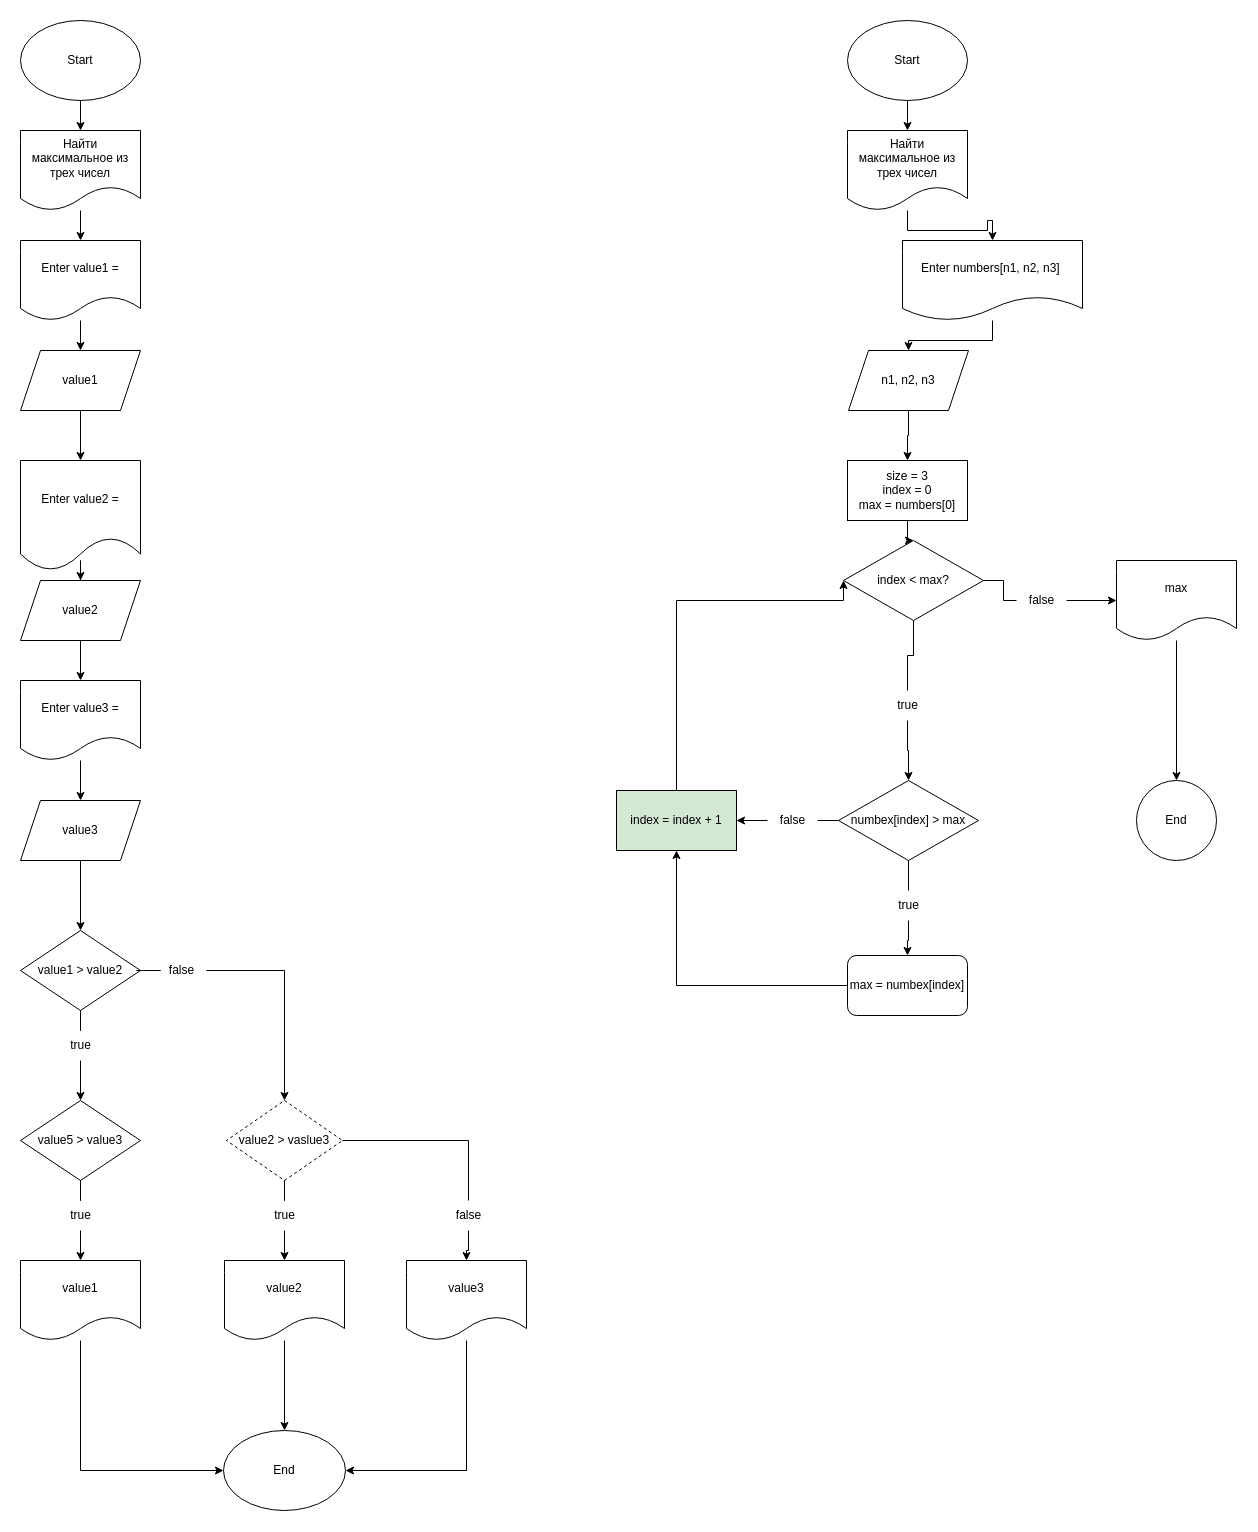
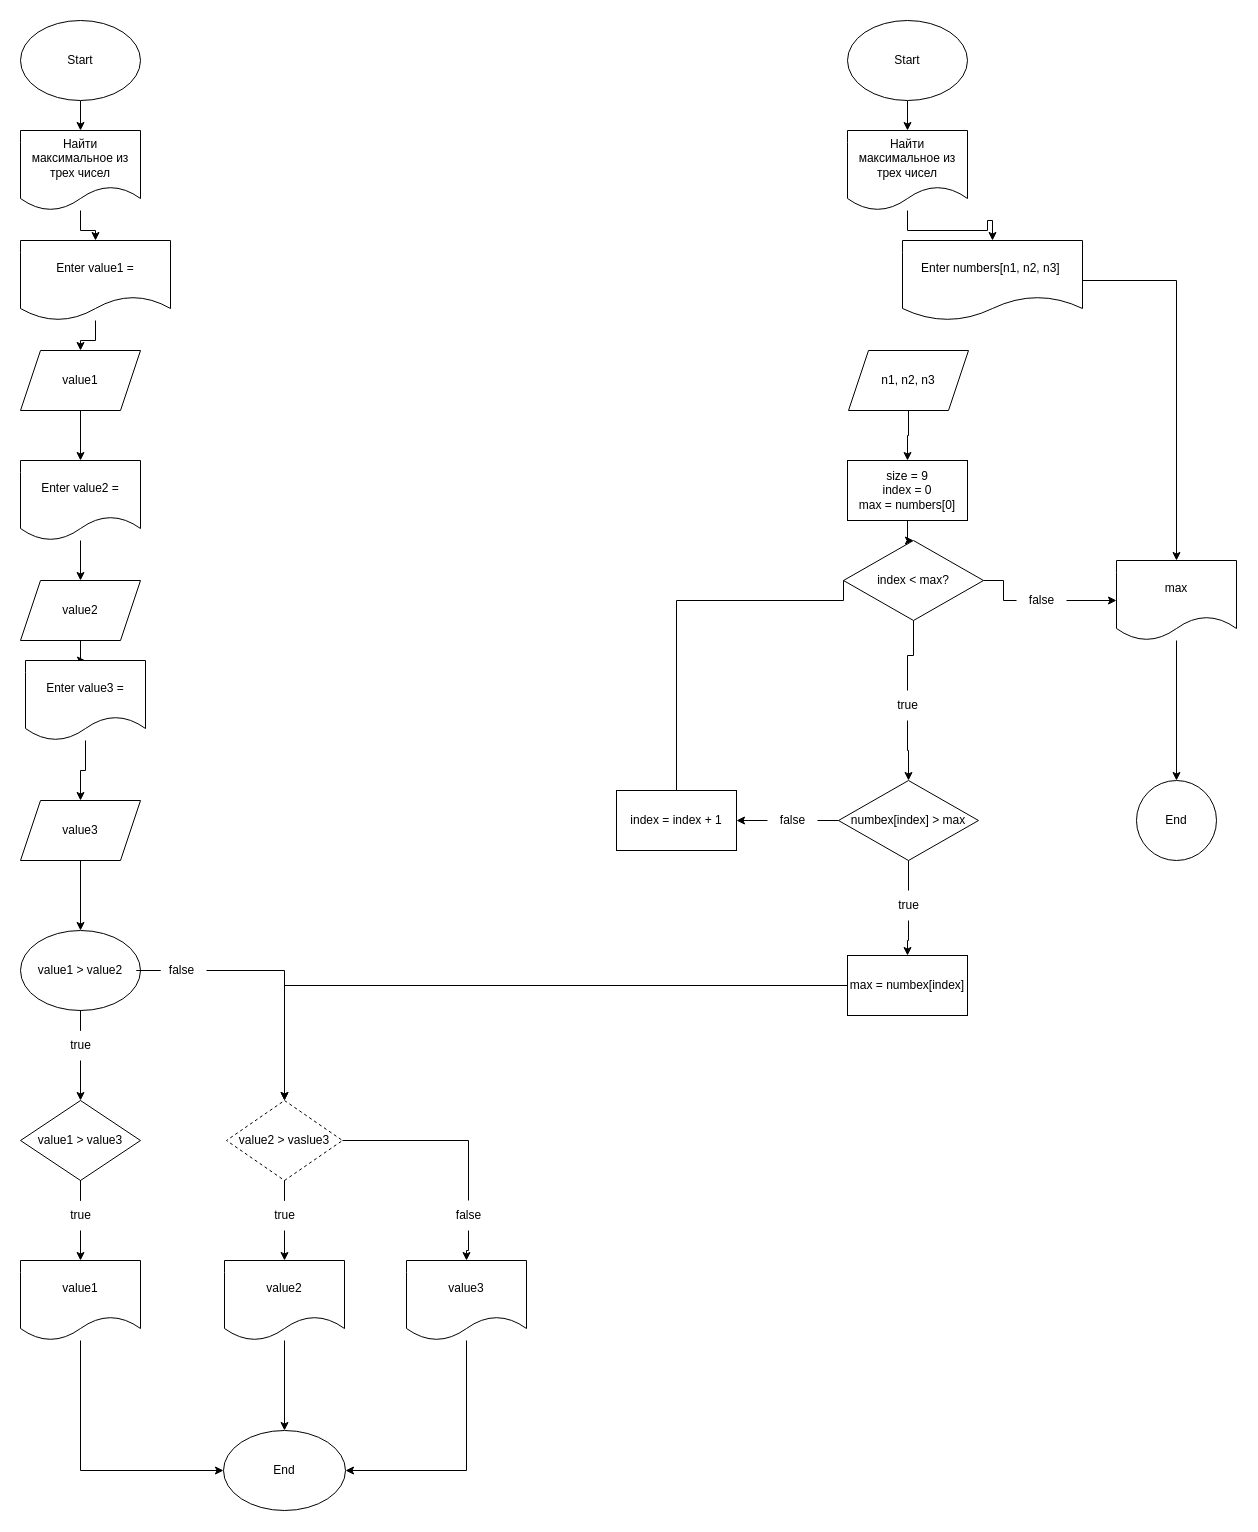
node "Enter value1 =": size 120x80 -> 150x80
edge "Enter numbers[n1, n2, n3]" -> "n1, n2, n3": now "Enter numbers[n1, n2, n3]" -> "max"
node "size = 3 index = 0 max = numbers[0]": label "size = 3 index = 0 max = numbers[0]" -> "size = 9 index = 0 max = numbers[0]"
node "Enter value2 =": size 120x110 -> 120x80
edge "index = index + 1" -> "index < max?": arrowhead classic -> none
node "Enter value3 =": moved (81, 721) -> (86, 701)
node "index = index + 1": fillcolor #d5e8d4 -> #ffffff
edge "max = numbex[index]" -> "index = index + 1": now "max = numbex[index]" -> "value2 > vaslue3"
node "value1 > value2": shape diamond -> ellipse
node "max = numbex[index]": shape rounded rectangle -> rectangle
node "value5 > value3": label "value5 > value3" -> "value1 > value3"
